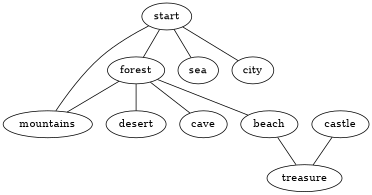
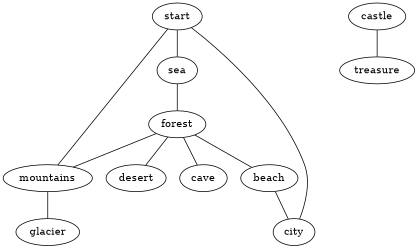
edge "start" -- "forest": now "sea" -- "forest"
edge "beach" -- "treasure": now "beach" -- "city"
node "glacier": added
